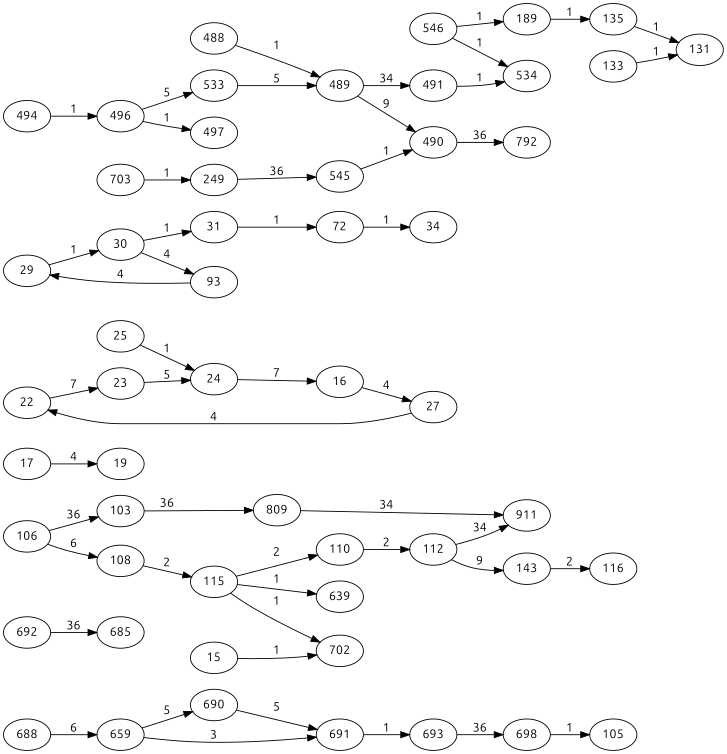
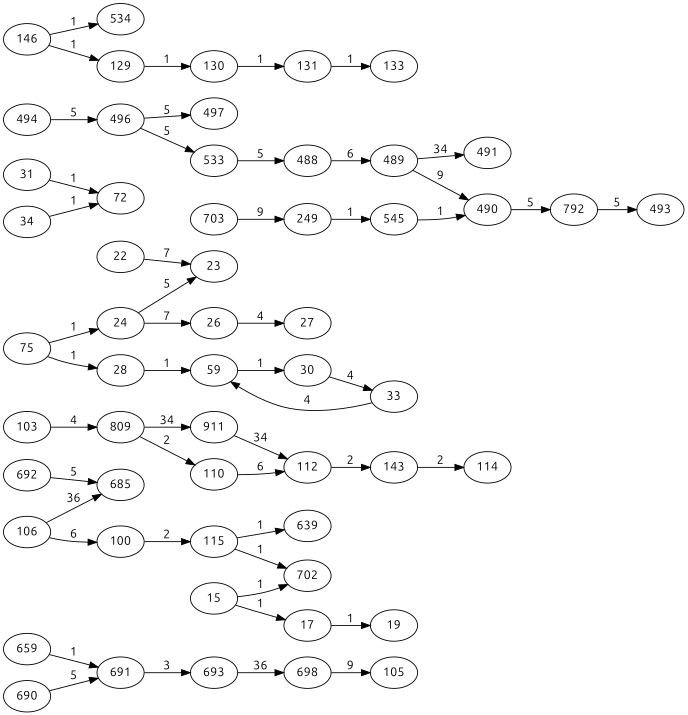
node "189": label "189" -> "129"
node "135": label "135" -> "130"
node "546": label "546" -> "146"
edge "488" -> "489": label "1" -> "6"
edge "133" -> "131": reversed
edge "533" -> "489": now "533" -> "488"
edge "491" -> "534": removed, label "1"
edge "494" -> "496": label "1" -> "5"
edge "496" -> "497": label "1" -> "5"
edge "490" -> "792": label "36" -> "5"
edge "249" -> "545": label "36" -> "1"
edge "703" -> "249": label "1" -> "9"
node "493": added
edge "72" -> "34": reversed
edge "30" -> "31": removed, label "1"
node "29": label "29" -> "59"
node "93": label "93" -> "33"
node "25": label "25" -> "75"
node "28": added
edge "23" -> "24": reversed
node "16": label "16" -> "26"
edge "27" -> "22": removed, label "4"
edge "17" -> "19": label "4" -> "1"
edge "103" -> "809": label "36" -> "4"
edge "106" -> "103": now "106" -> "685"
edge "112" -> "911": reversed
edge "110" -> "112": label "2" -> "6"
node "108": label "108" -> "100"
edge "112" -> "143": label "9" -> "2"
edge "115" -> "110": now "809" -> "110"
node "116": label "116" -> "114"
edge "15" -> "17": added, label "1"
edge "692" -> "685": label "36" -> "5"
edge "659" -> "690": removed, label "5"
edge "691" -> "693": label "1" -> "3"
edge "698" -> "105": label "1" -> "9"
node "688": removed
edge "659" -> "691": label "3" -> "1"
